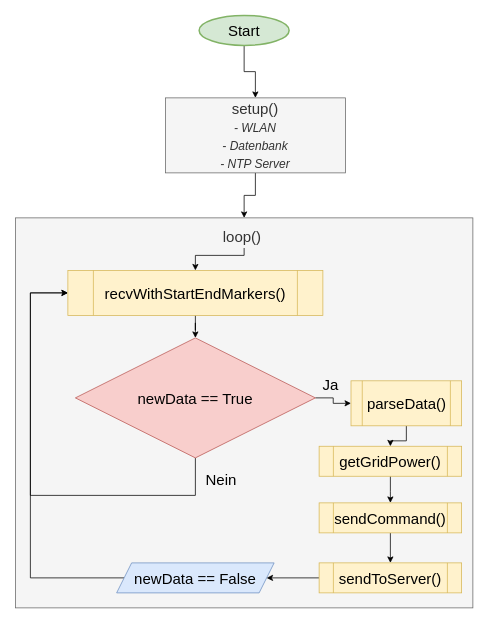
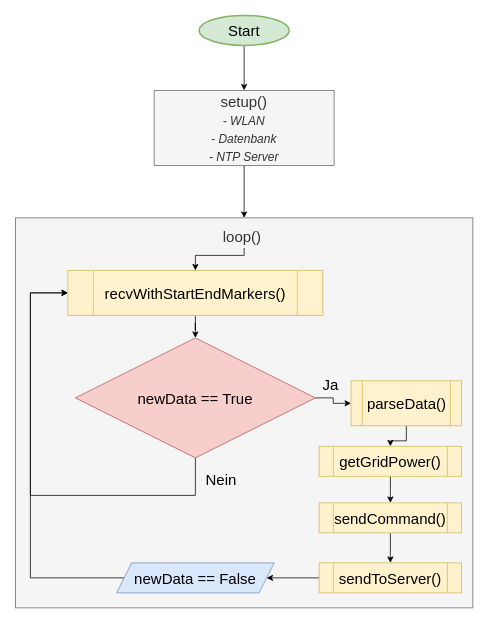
node "setup() - WLAN - Datenbank - NTP Server": moved (255, 135) -> (244, 128)
